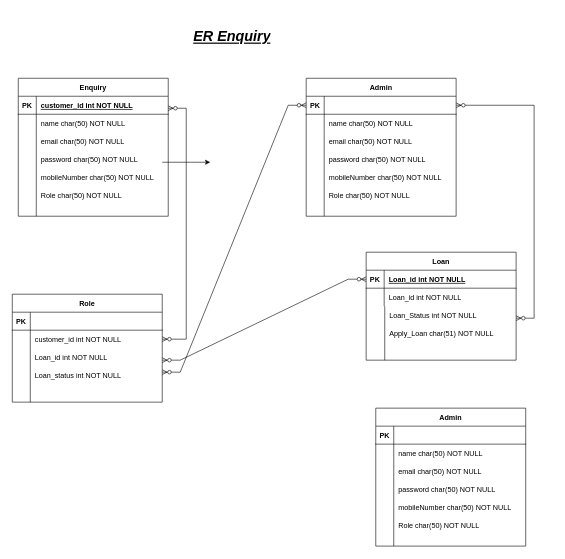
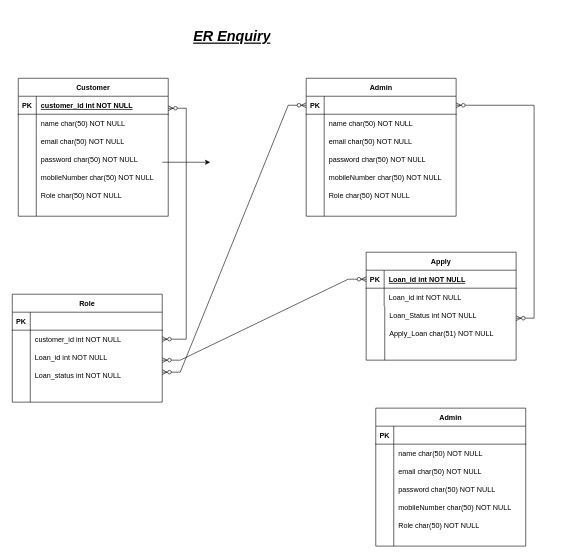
node "Enquiry": label "Enquiry" -> "Customer"
node "Loan": label "Loan" -> "Apply"
